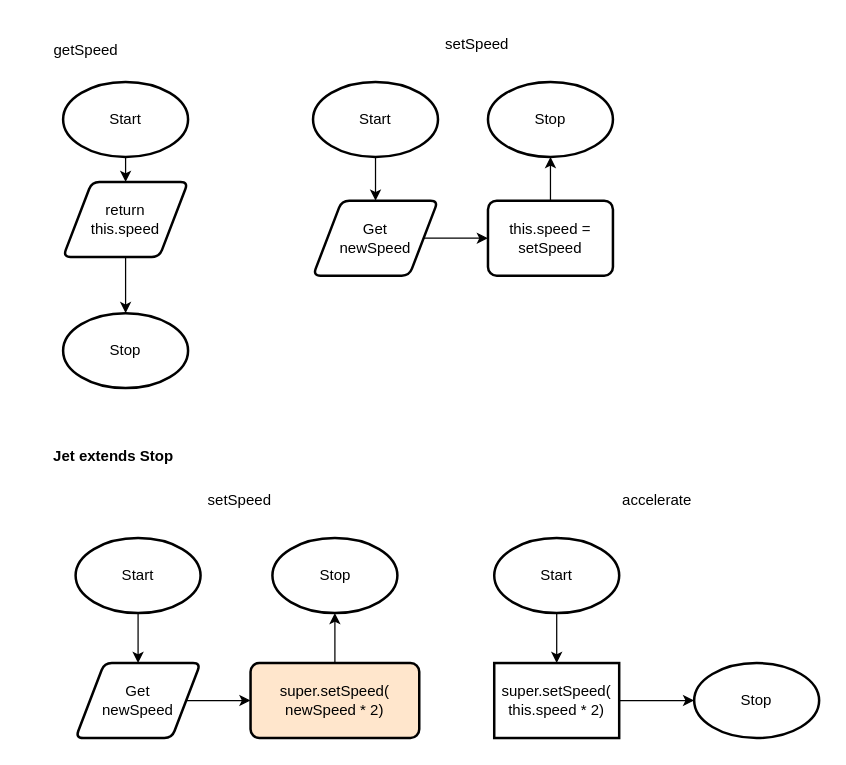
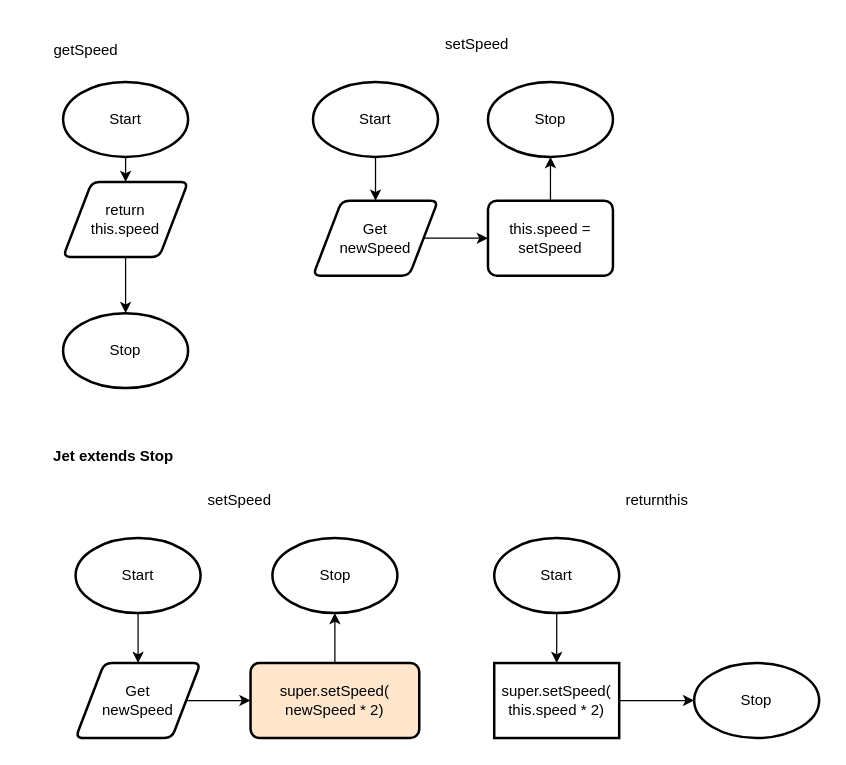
node "accelerate": label "accelerate" -> "returnthis"
